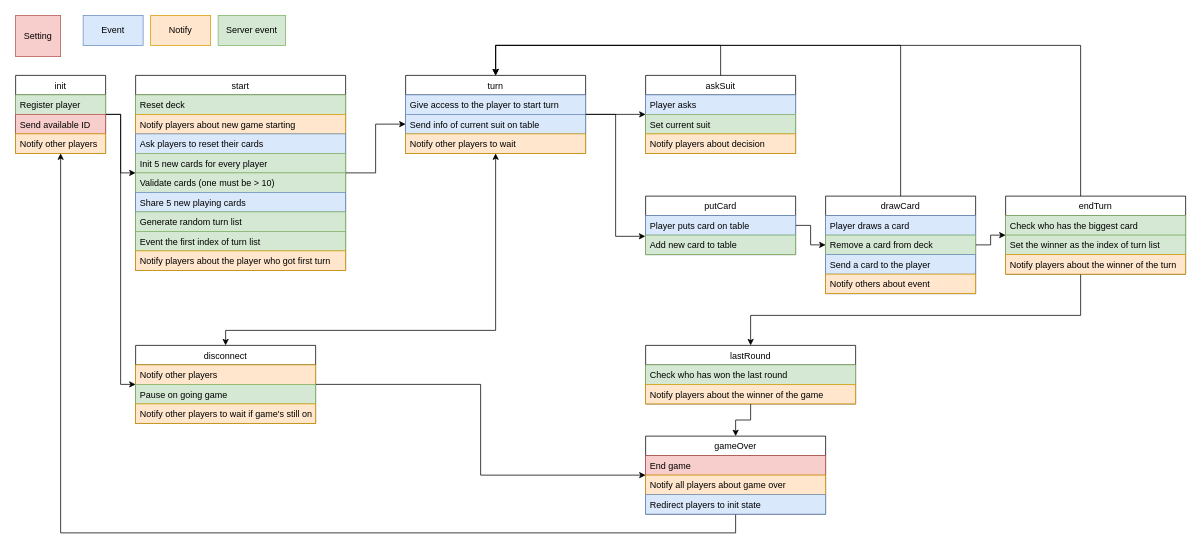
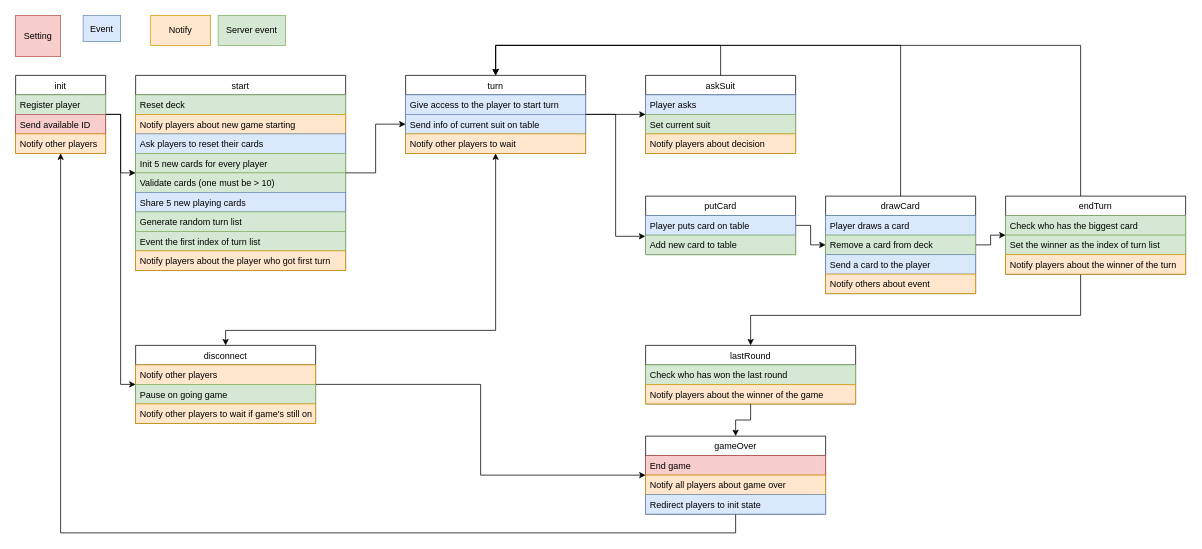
node "Event": size 60x30 -> 38x26
